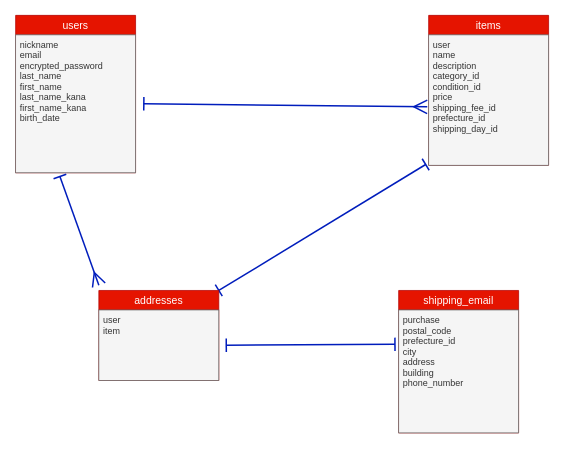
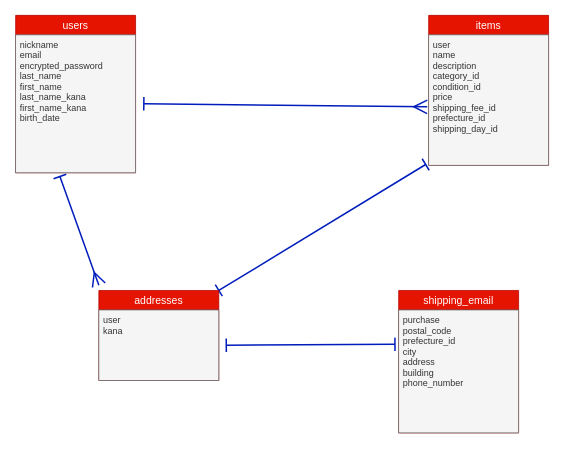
node "user item": label "user item" -> "user kana"
